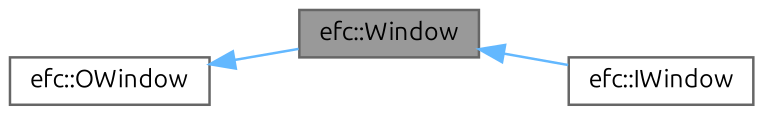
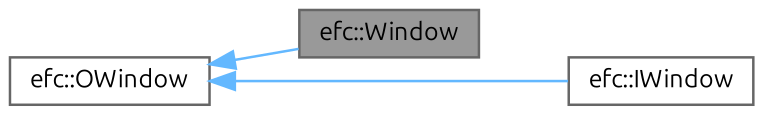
edge "efc::IWindow" -> "efc::Window": now "efc::IWindow" -> "efc::OWindow"
